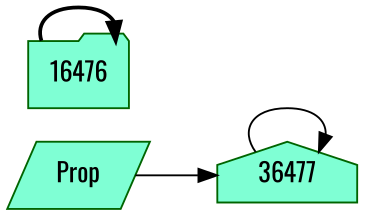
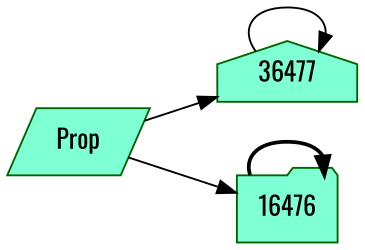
edge "Prop" -> "16476": added
